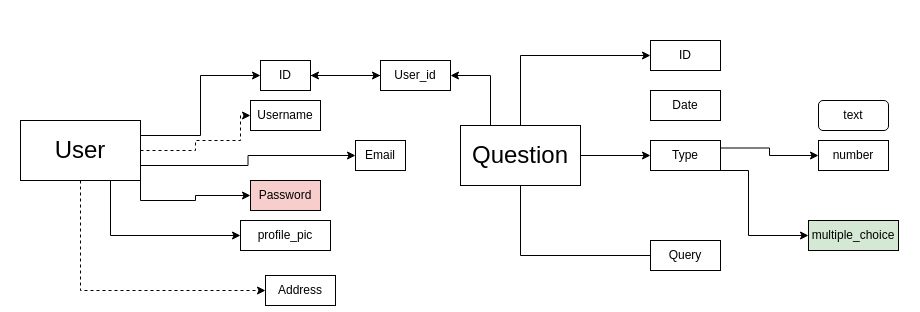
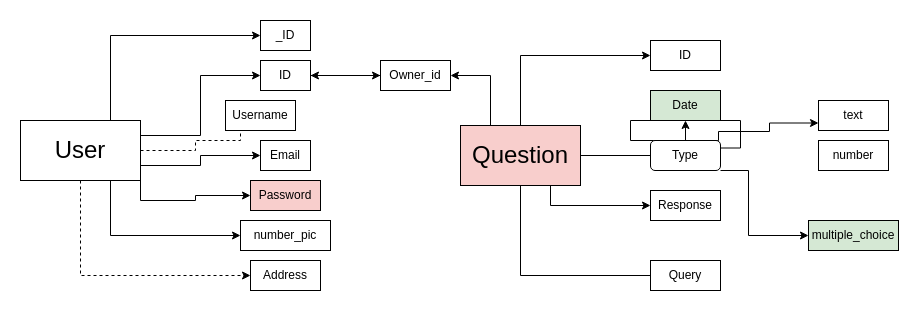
edge "User" -> "_ID": added
node "_ID": added
node "User_id": label "User_id" -> "Owner_id"
node "Date": fillcolor #ffffff -> #d5e8d4
node "Username": moved (286, 116) -> (261, 116)
node "text": shape rounded rectangle -> rectangle
edge "Type" -> "text": added
node "Email": moved (381, 156) -> (286, 156)
node "Question": fillcolor #ffffff -> #f8cecc
edge "Question" -> "Type": arrowhead classic -> none
node "Type": shape rectangle -> rounded rectangle
edge "Type" -> "number": now "Type" -> "Date"
edge "Question" -> "Response": added
node "Response": added
node "profile_pic": label "profile_pic" -> "number_pic"
node "Query": moved (686, 256) -> (686, 276)
node "Address": moved (301, 291) -> (286, 276)
